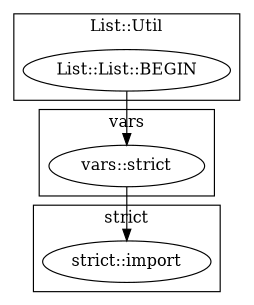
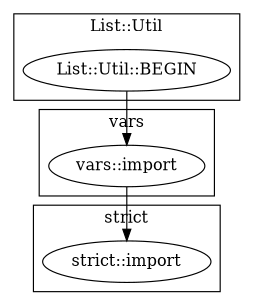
node "List::List::BEGIN": label "List::List::BEGIN" -> "List::Util::BEGIN"
node "vars::strict": label "vars::strict" -> "vars::import"
